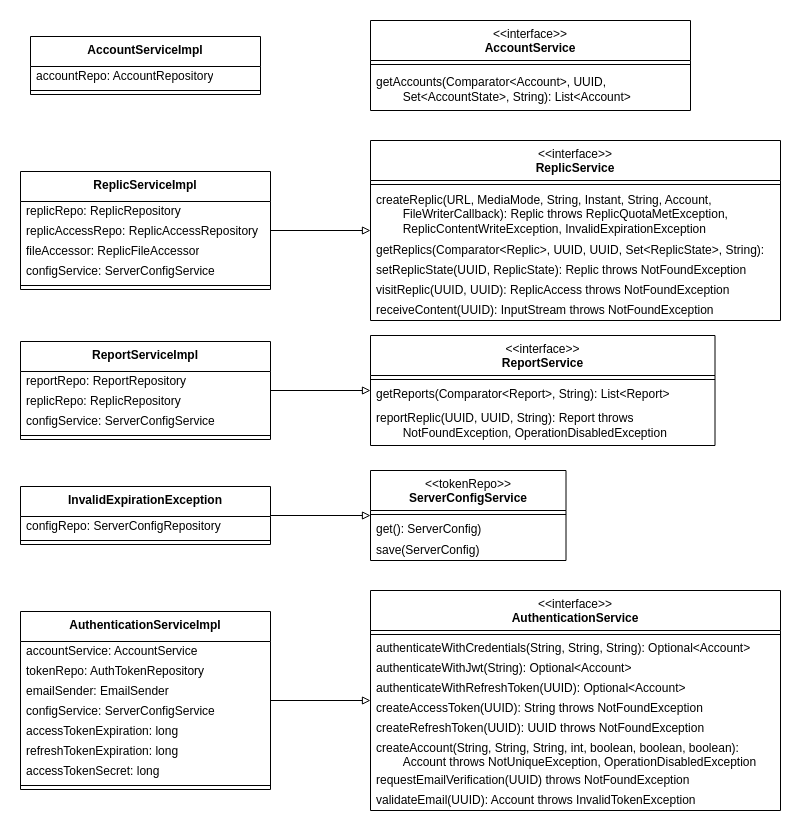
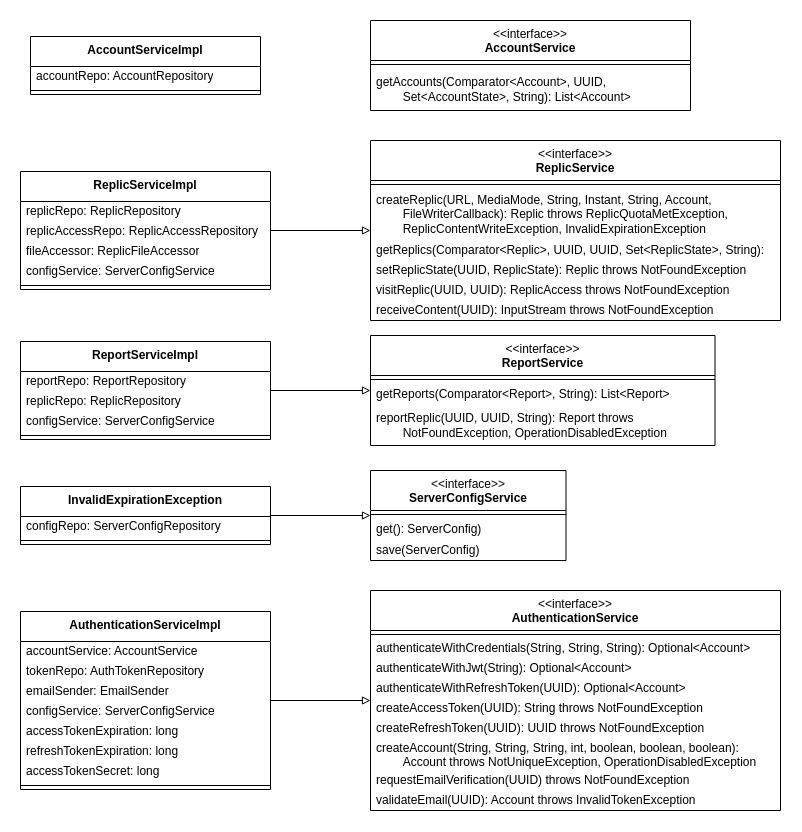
node "<<tokenRepo>> ServerConfigService": label "<<tokenRepo>> ServerConfigService" -> "<<interface>> ServerConfigService"
